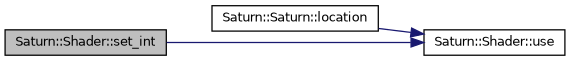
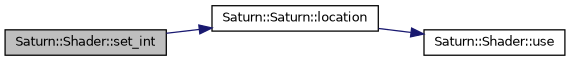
edge "Saturn::Shader::set_int" -> "Saturn::Shader::use": now "Saturn::Shader::set_int" -> "Saturn::Saturn::location"
